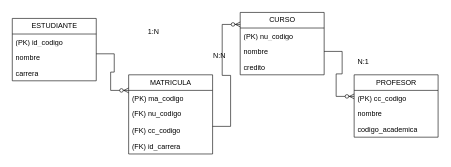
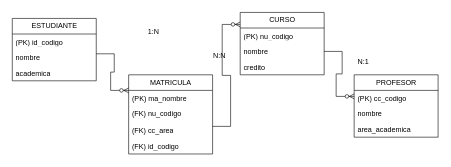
node "carrera": label "carrera" -> "academica"
node "(PK) ma_codigo": label "(PK) ma_codigo" -> "(PK) ma_nombre"
node "codigo_academica": label "codigo_academica" -> "area_academica"
node "(FK) cc_codigo": label "(FK) cc_codigo" -> "(FK) cc_area"
node "(FK) id_carrera": label "(FK) id_carrera" -> "(FK) id_codigo"
